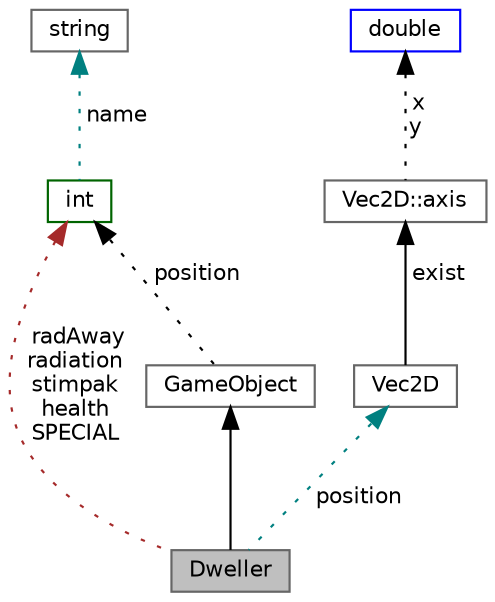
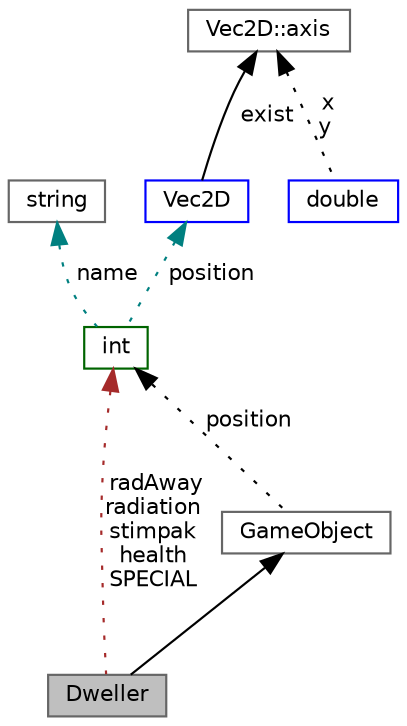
edge "Vec2D::axis" -> "double": reversed
node "Vec2D": color gray40 -> blue
edge "Dweller" -> "Vec2D": now "int" -> "Vec2D"
